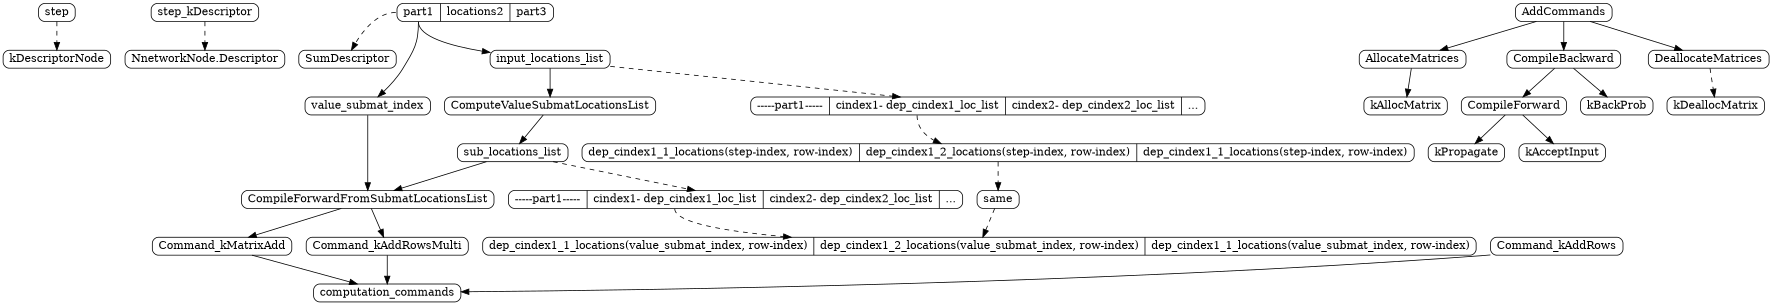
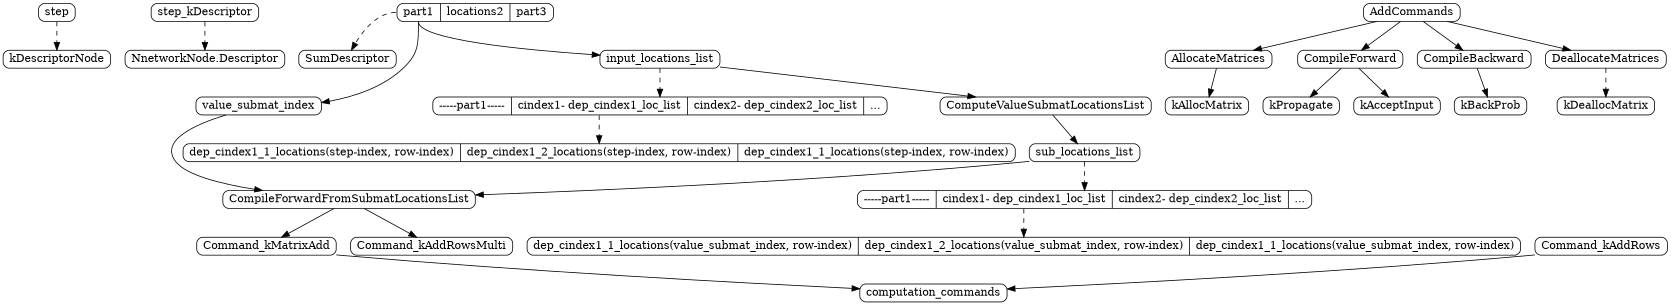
edge "CompileBackward" -> "CompileForward": now "AddCommands" -> "CompileForward"
node "same": removed
edge "Command_kAddRowsMulti" -> "computation_commands": removed
